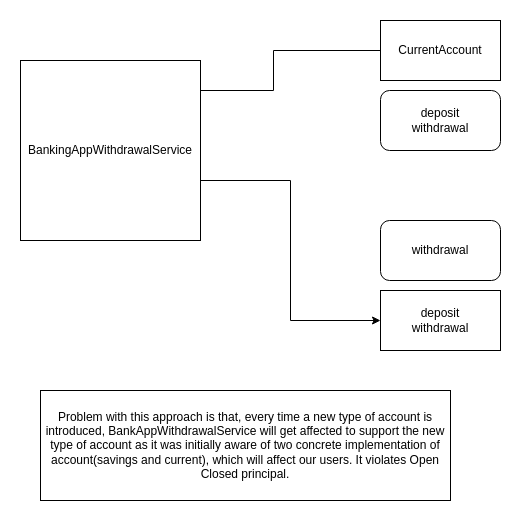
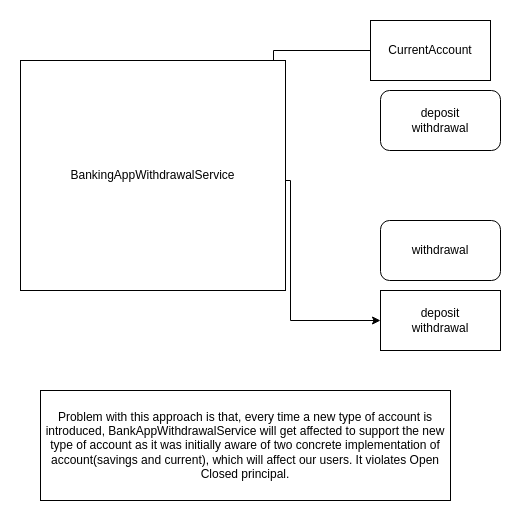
node "CurrentAccount": moved (441, 51) -> (431, 51)
node "BankingAppWithdrawalService": size 180x180 -> 265x230
